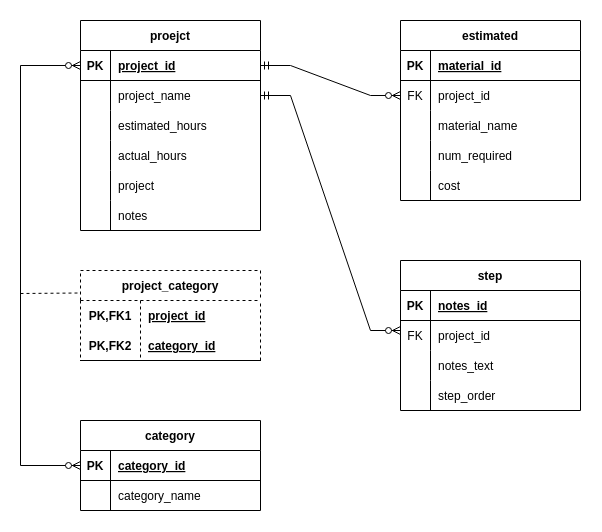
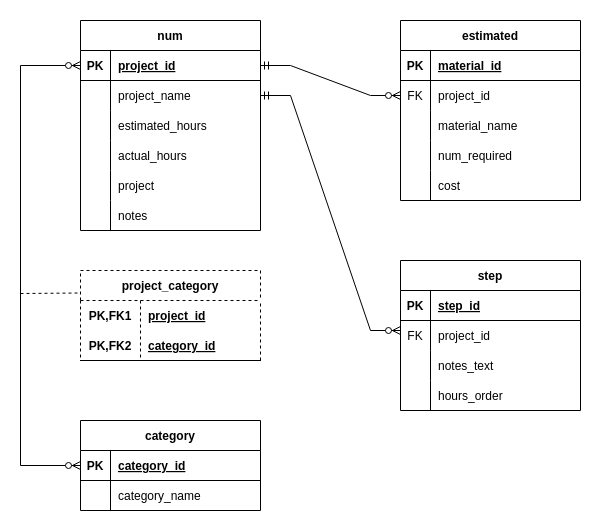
node "proejct": label "proejct" -> "num"
node "notes_id": label "notes_id" -> "step_id"
node "step_order": label "step_order" -> "hours_order"
